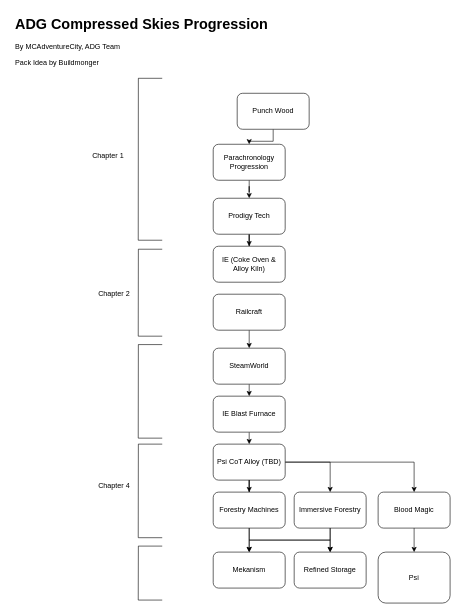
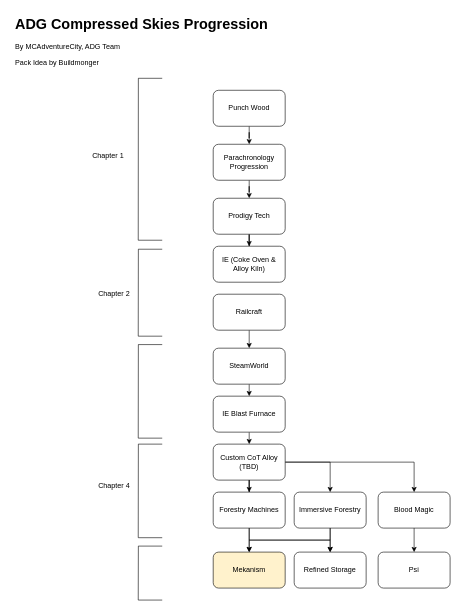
node "Punch Wood": moved (273, 111) -> (249, 108)
node "Psi CoT Alloy (TBD)": label "Psi CoT Alloy (TBD)" -> "Custom CoT Alloy (TBD)"
node "Mekanism": fillcolor #ffffff -> #fff2cc
node "Psi": size 72x51 -> 72x36
